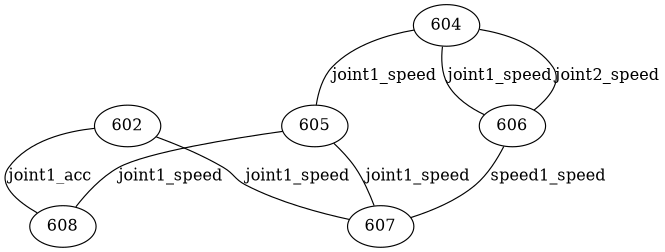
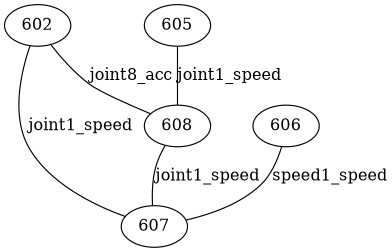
node "604": removed
edge "605" -- "607": now "608" -- "607"
edge "602" -- "608": label "joint1_acc" -> "joint8_acc"
